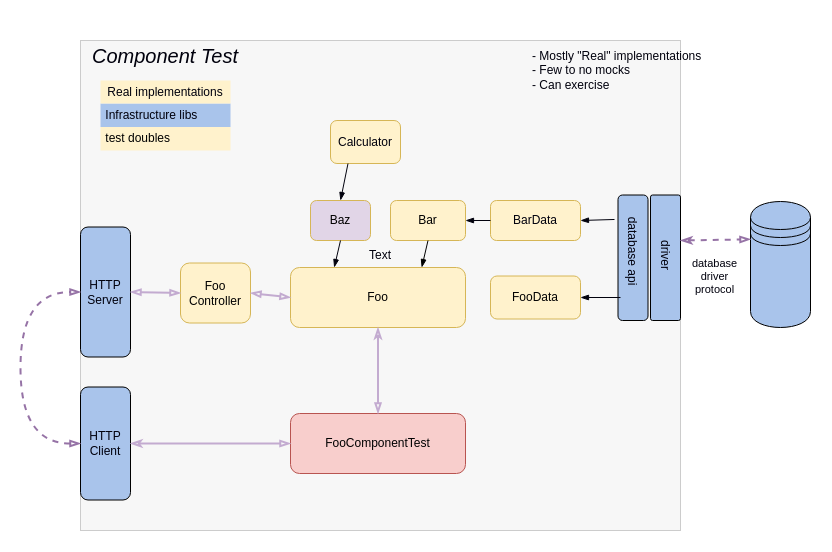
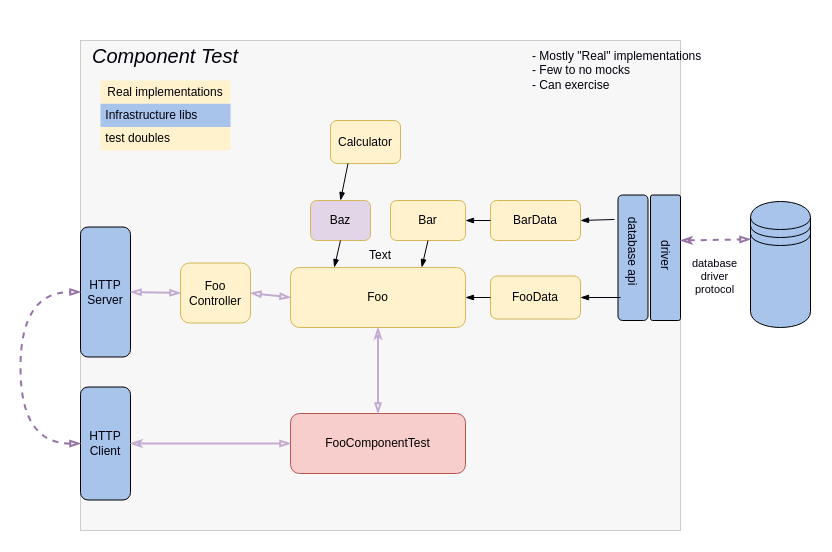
edge "FooData" -> "Foo": added
